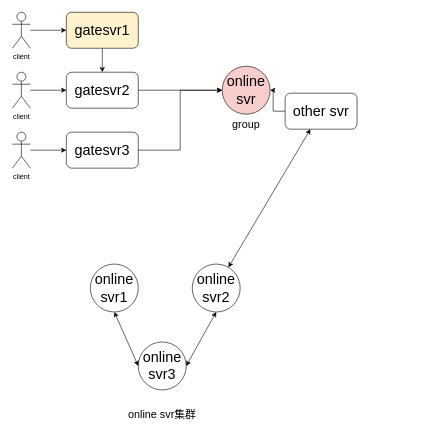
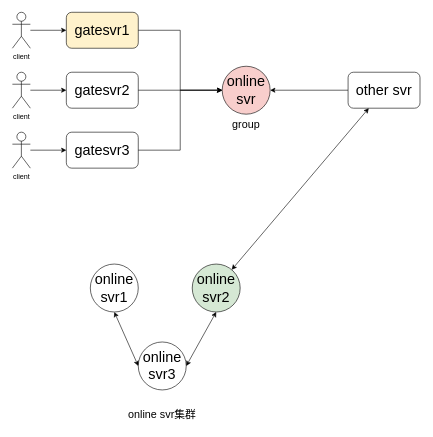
edge "gatesvr1" -> "gatesvr2": now "gatesvr1" -> "online svr"
node "other svr": moved (321, 111) -> (384, 90)
node "online svr2": fillcolor #ffffff -> #d5e8d4
